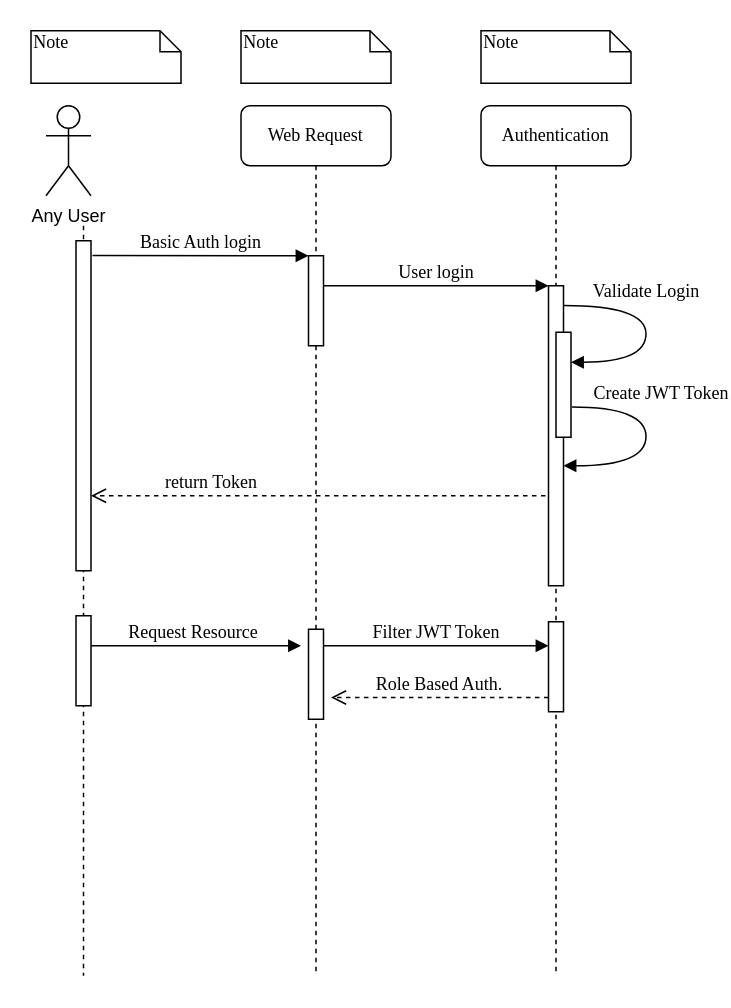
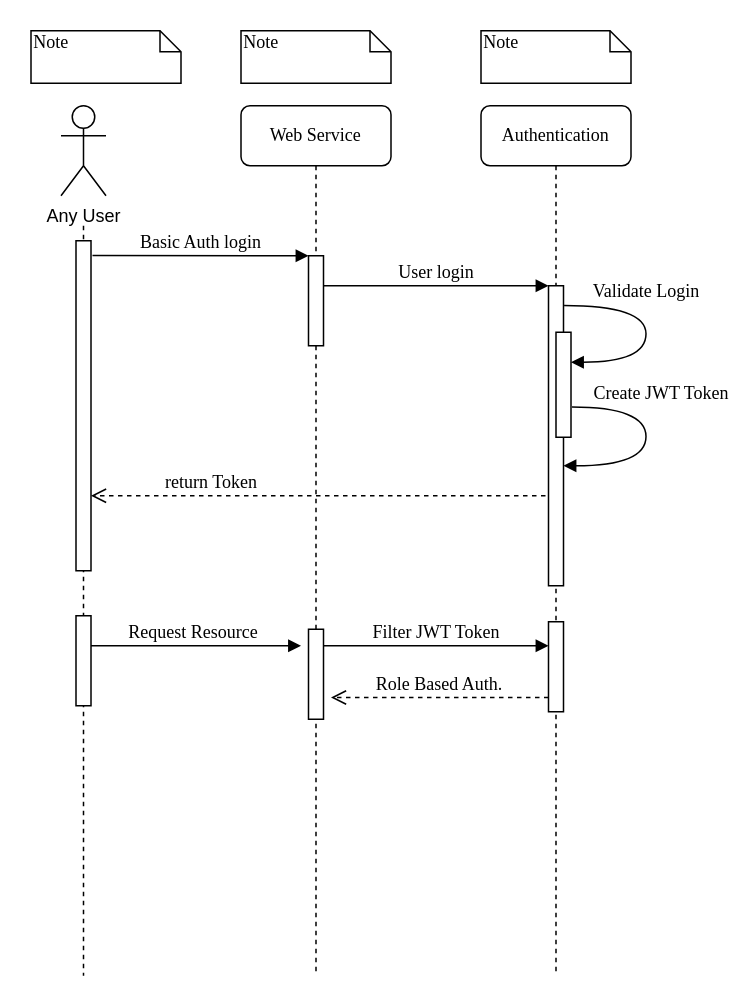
node "Web Request": label "Web Request" -> "Web Service"
node "Any User": moved (68, 151) -> (83, 151)
